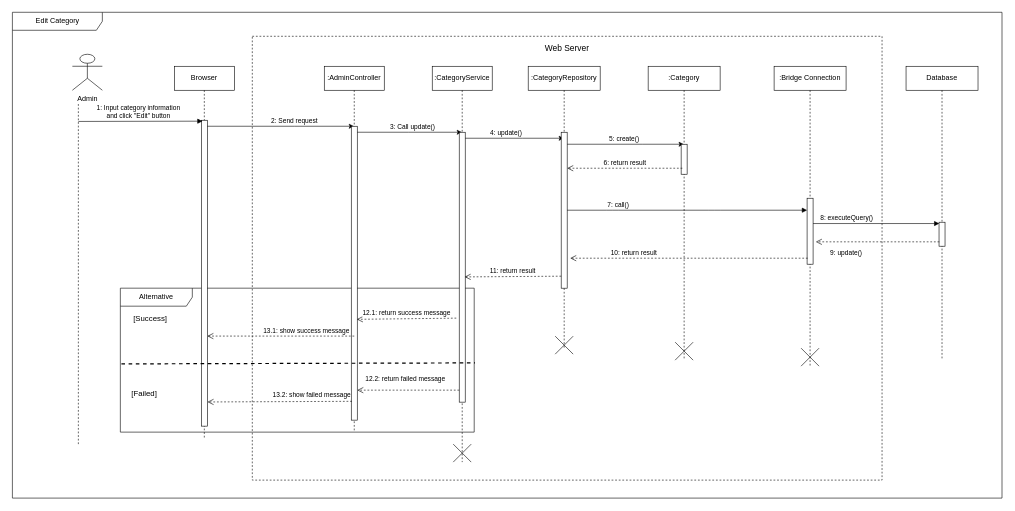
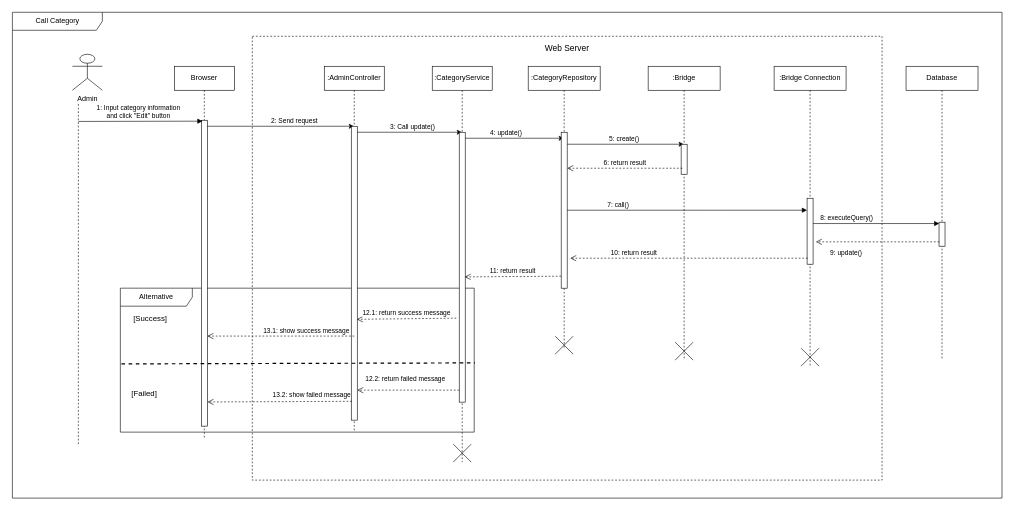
node "Edit Category": label "Edit Category" -> "Call Category"
node ":Category": label ":Category" -> ":Bridge"
